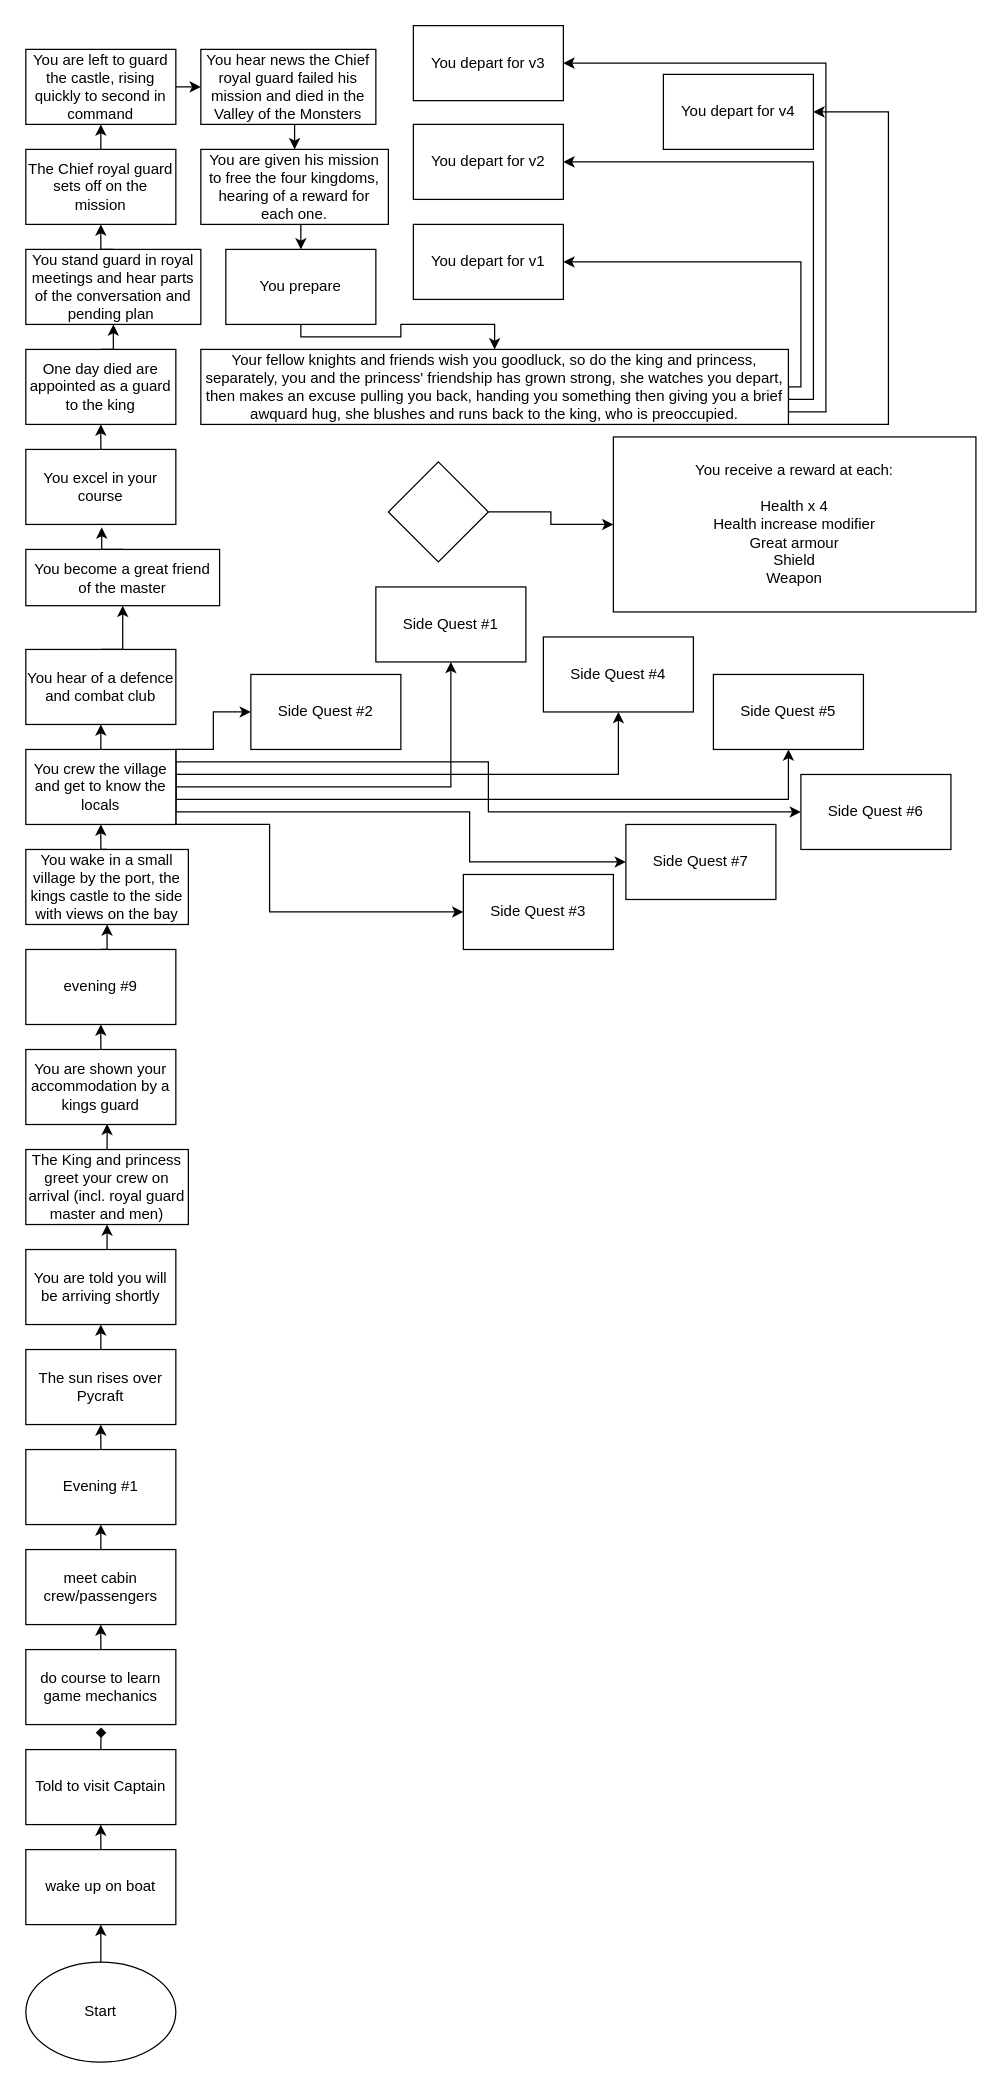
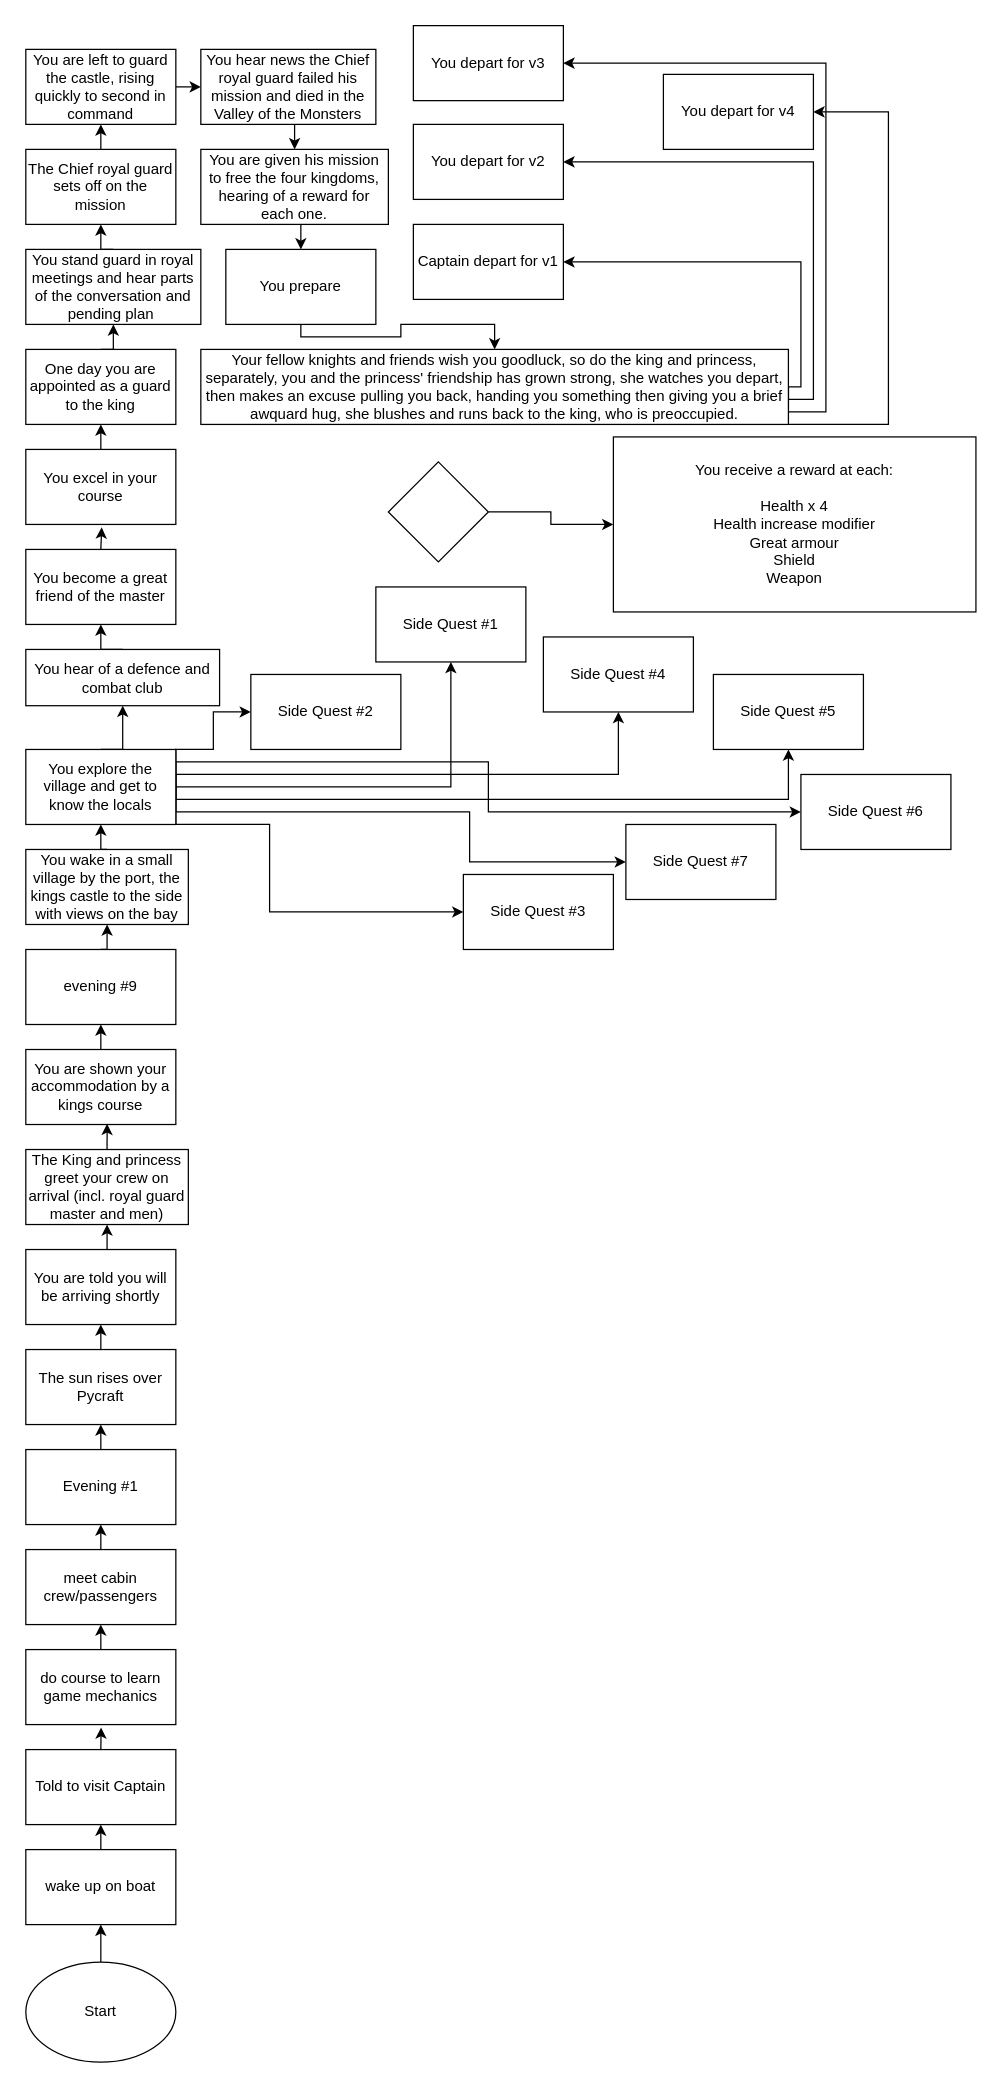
node "You depart for v1": label "You depart for v1" -> "Captain depart for v1"
node "One day died are appointed as a guard to the king": label "One day died are appointed as a guard to the king" -> "One day you are appointed as a guard to the king"
node "You become a great friend of the master": size 194x56 -> 150x75
node "You hear of a defence and combat club": size 150x75 -> 194x56
node "You crew the village and get to know the locals": label "You crew the village and get to know the locals" -> "You explore the village and get to know the locals"
node "You are shown your accommodation by a kings guard": label "You are shown your accommodation by a kings guard" -> "You are shown your accommodation by a kings course"
edge "Told to visit Captain" -> "do course to learn game mechanics": arrowhead diamond -> classic
